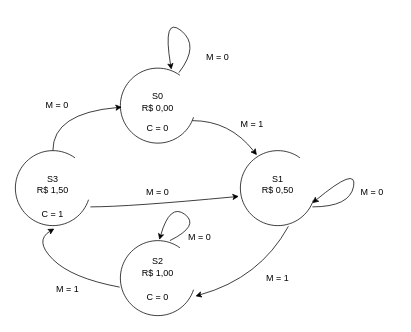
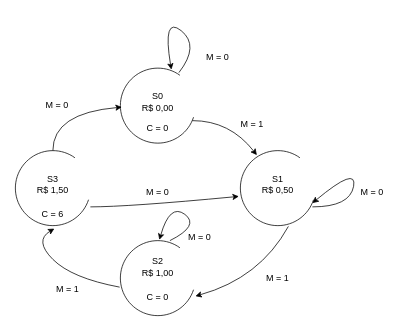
node "C = 1": label "C = 1" -> "C = 6"
